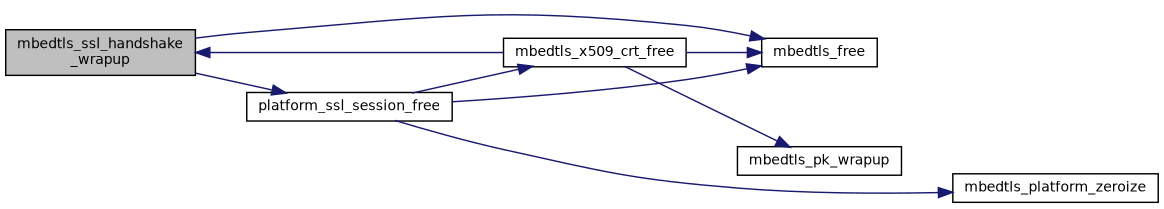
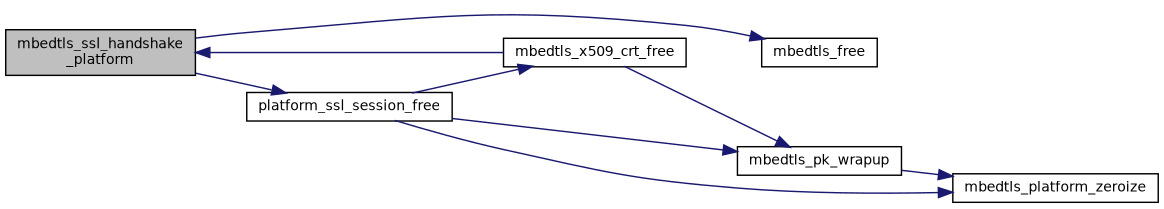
node "mbedtls_ssl_handshake _wrapup": label "mbedtls_ssl_handshake _wrapup" -> "mbedtls_ssl_handshake _platform"
edge "mbedtls_x509_crt_free" -> "mbedtls_free": removed
edge "platform_ssl_session_free" -> "mbedtls_free": now "platform_ssl_session_free" -> "mbedtls_pk_wrapup"
edge "mbedtls_pk_wrapup" -> "mbedtls_platform_zeroize": added
